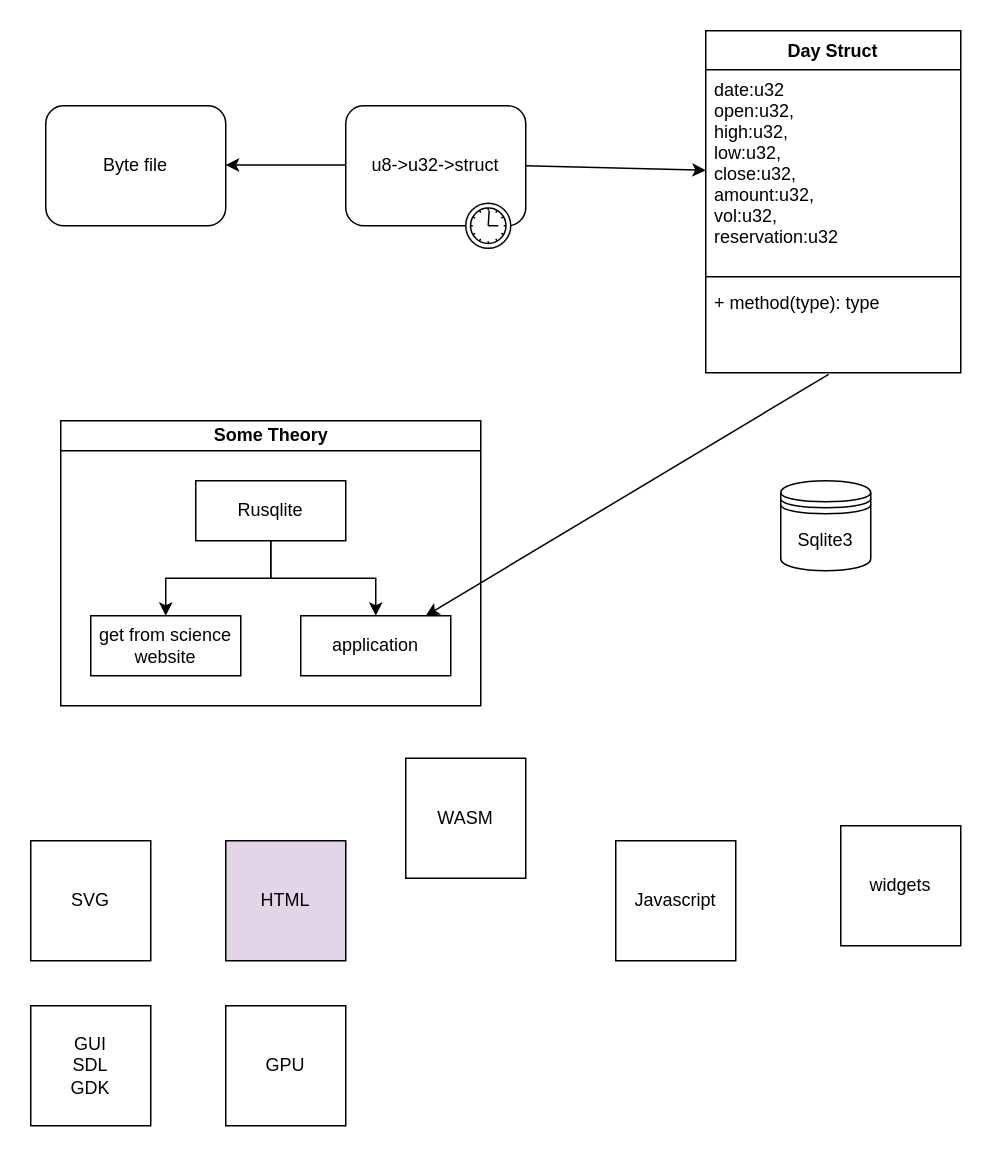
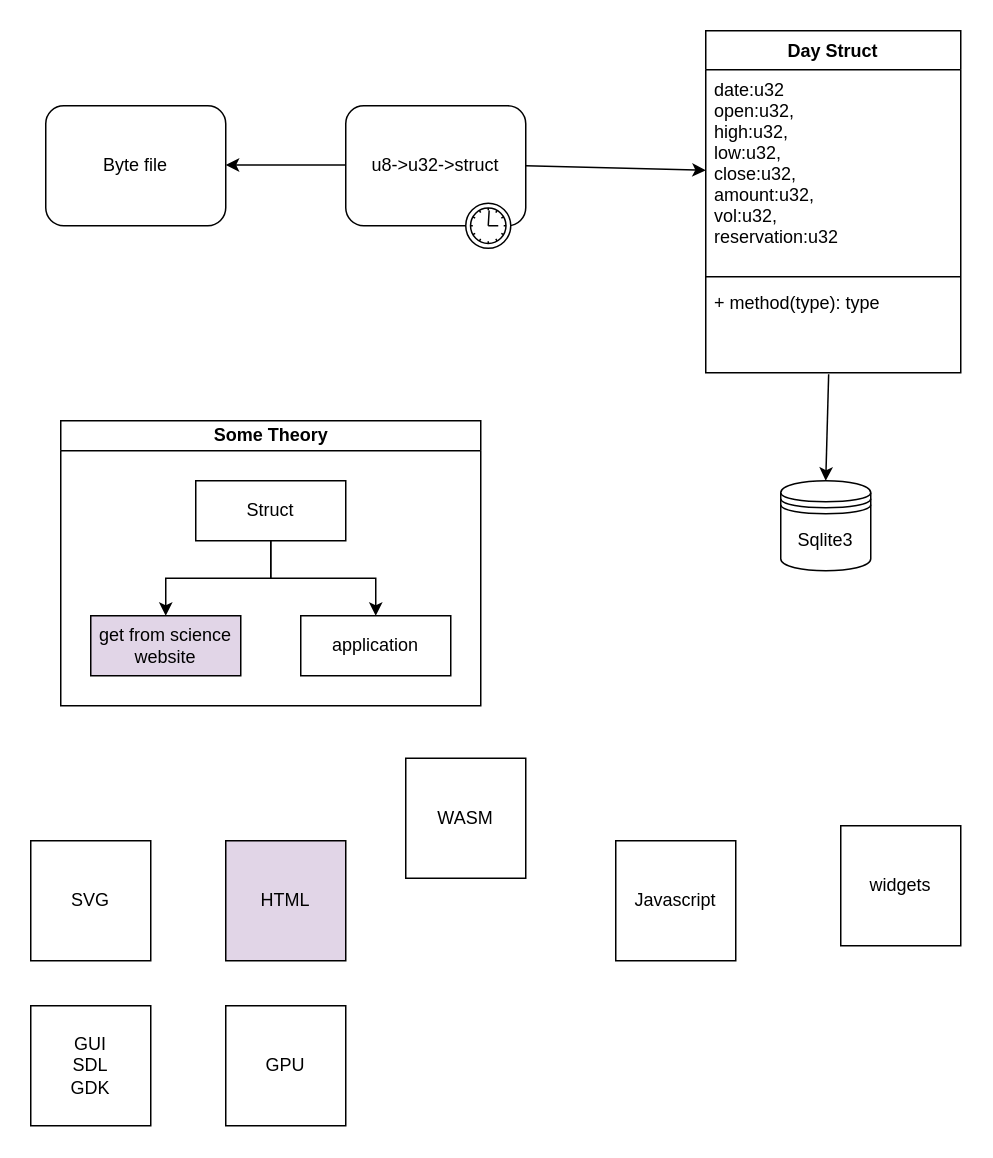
edge "+ method(type): type" -> "application": now "+ method(type): type" -> "Sqlite3"
node "Rusqlite": label "Rusqlite" -> "Struct"
node "get from science website": fillcolor #ffffff -> #e1d5e7
